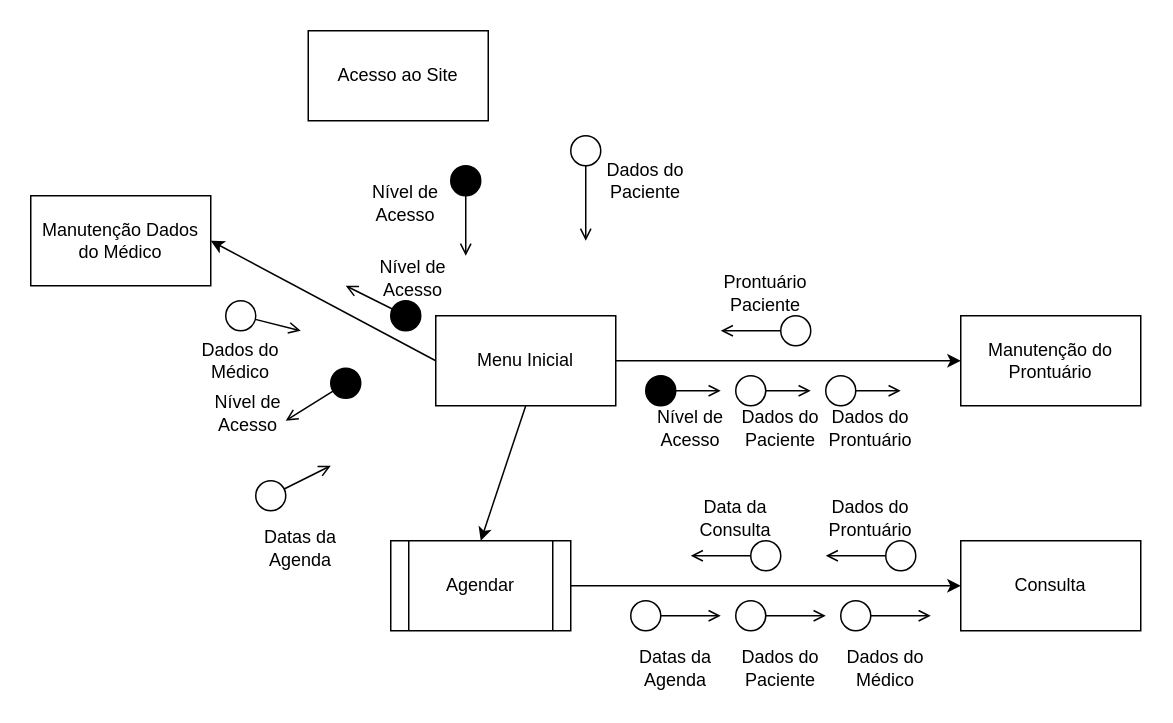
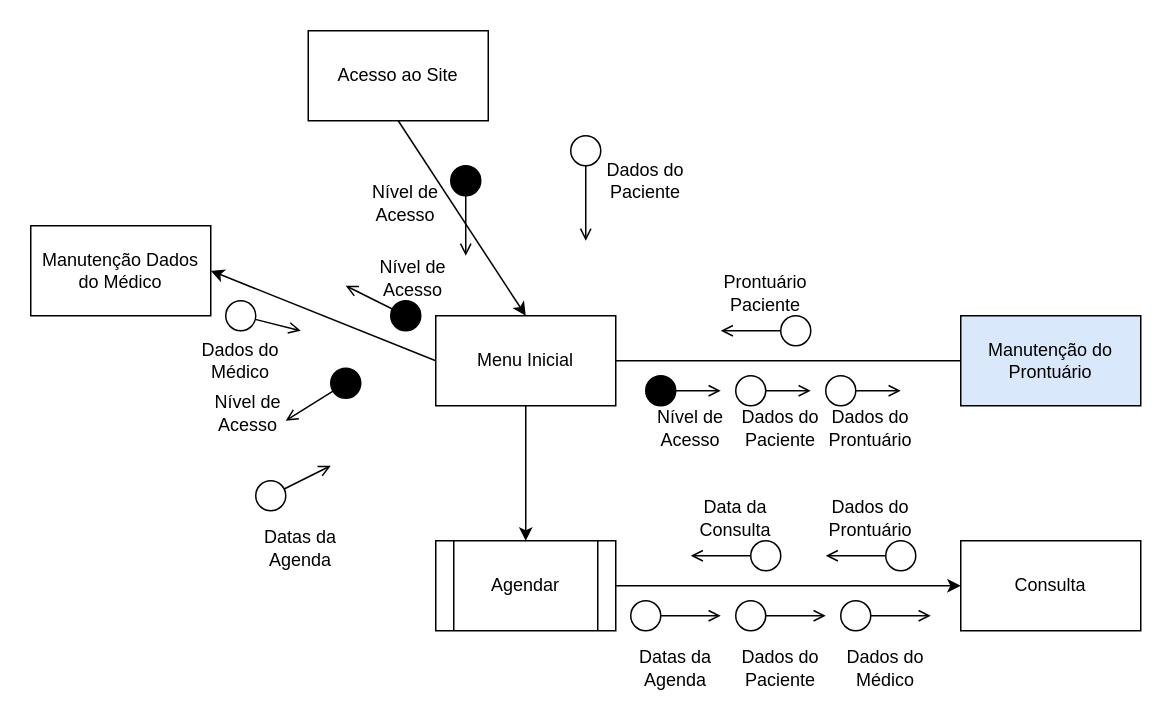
edge "Acesso ao Site" -> "Menu Inicial": added
node "Manutenção Dados do Médico": moved (121, 241) -> (121, 271)
edge "Menu Inicial" -> "Manutenção do Prontuário": arrowhead classic -> none
node "Manutenção do Prontuário": fillcolor #ffffff -> #dae8fc
node "Agendar": moved (481, 586) -> (526, 586)
